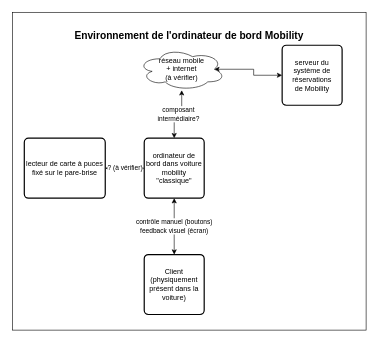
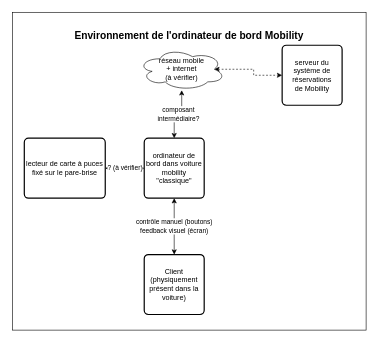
edge "réseau mobile + internet (à vérifier)" -- "serveur du système de réservations de Mobility": style solid -> dashed
